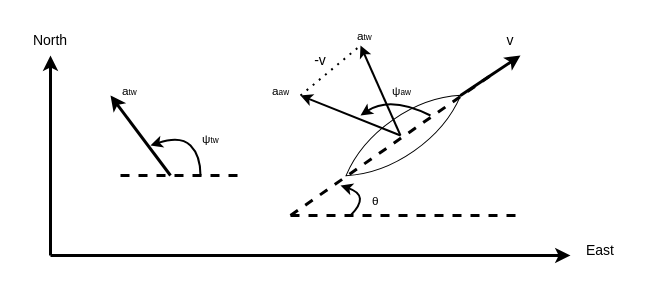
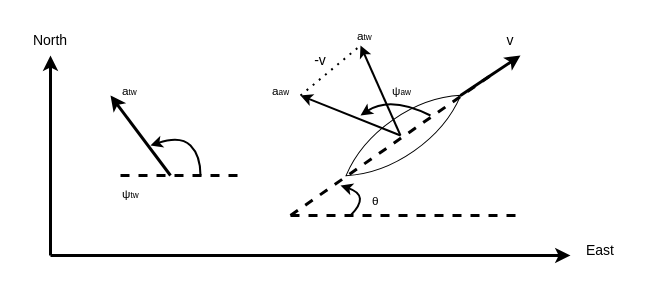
node "ψtw": moved (211, 136) -> (131, 191)
